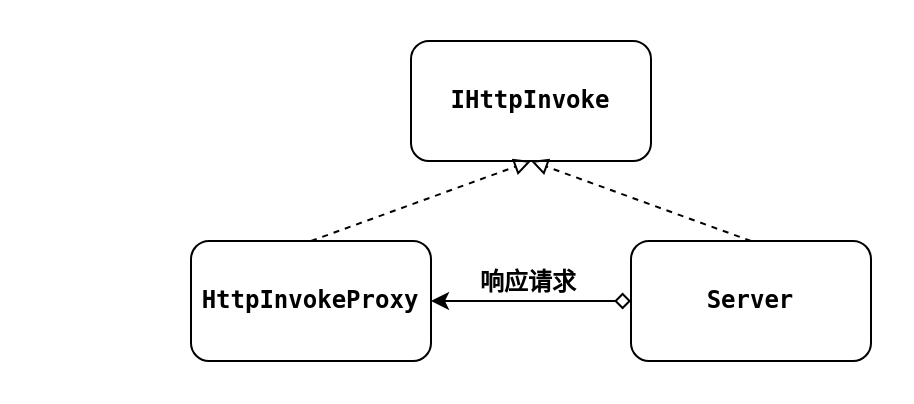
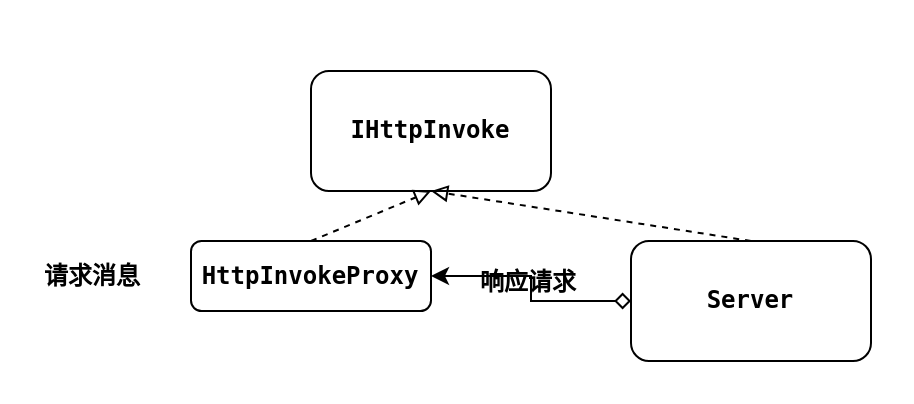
node "IHttpInvoke": moved (531, 101) -> (431, 131)
node "请求消息": added
node "HttpInvokeProxy": size 240x120 -> 240x70
